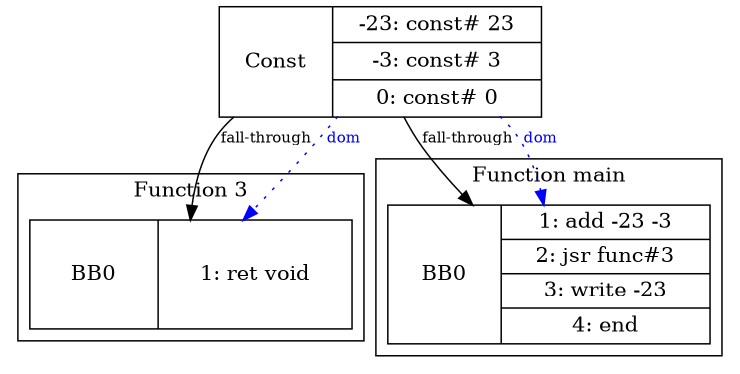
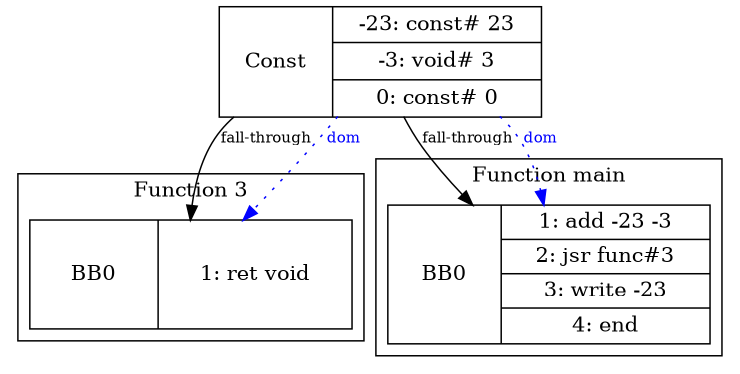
node "Const": text "-3: const# 3" -> "-3: void# 3"
